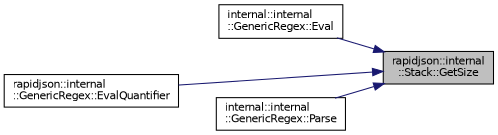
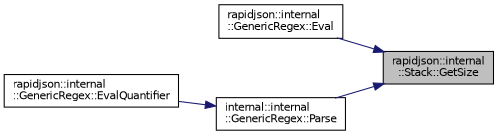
node "internal::internal ::GenericRegex::Eval": label "internal::internal ::GenericRegex::Eval" -> "rapidjson::internal ::GenericRegex::Eval"
edge "rapidjson::internal ::GenericRegex::EvalQuantifier" -> "rapidjson::internal ::Stack::GetSize": now "rapidjson::internal ::GenericRegex::EvalQuantifier" -> "internal::internal ::GenericRegex::Parse"
